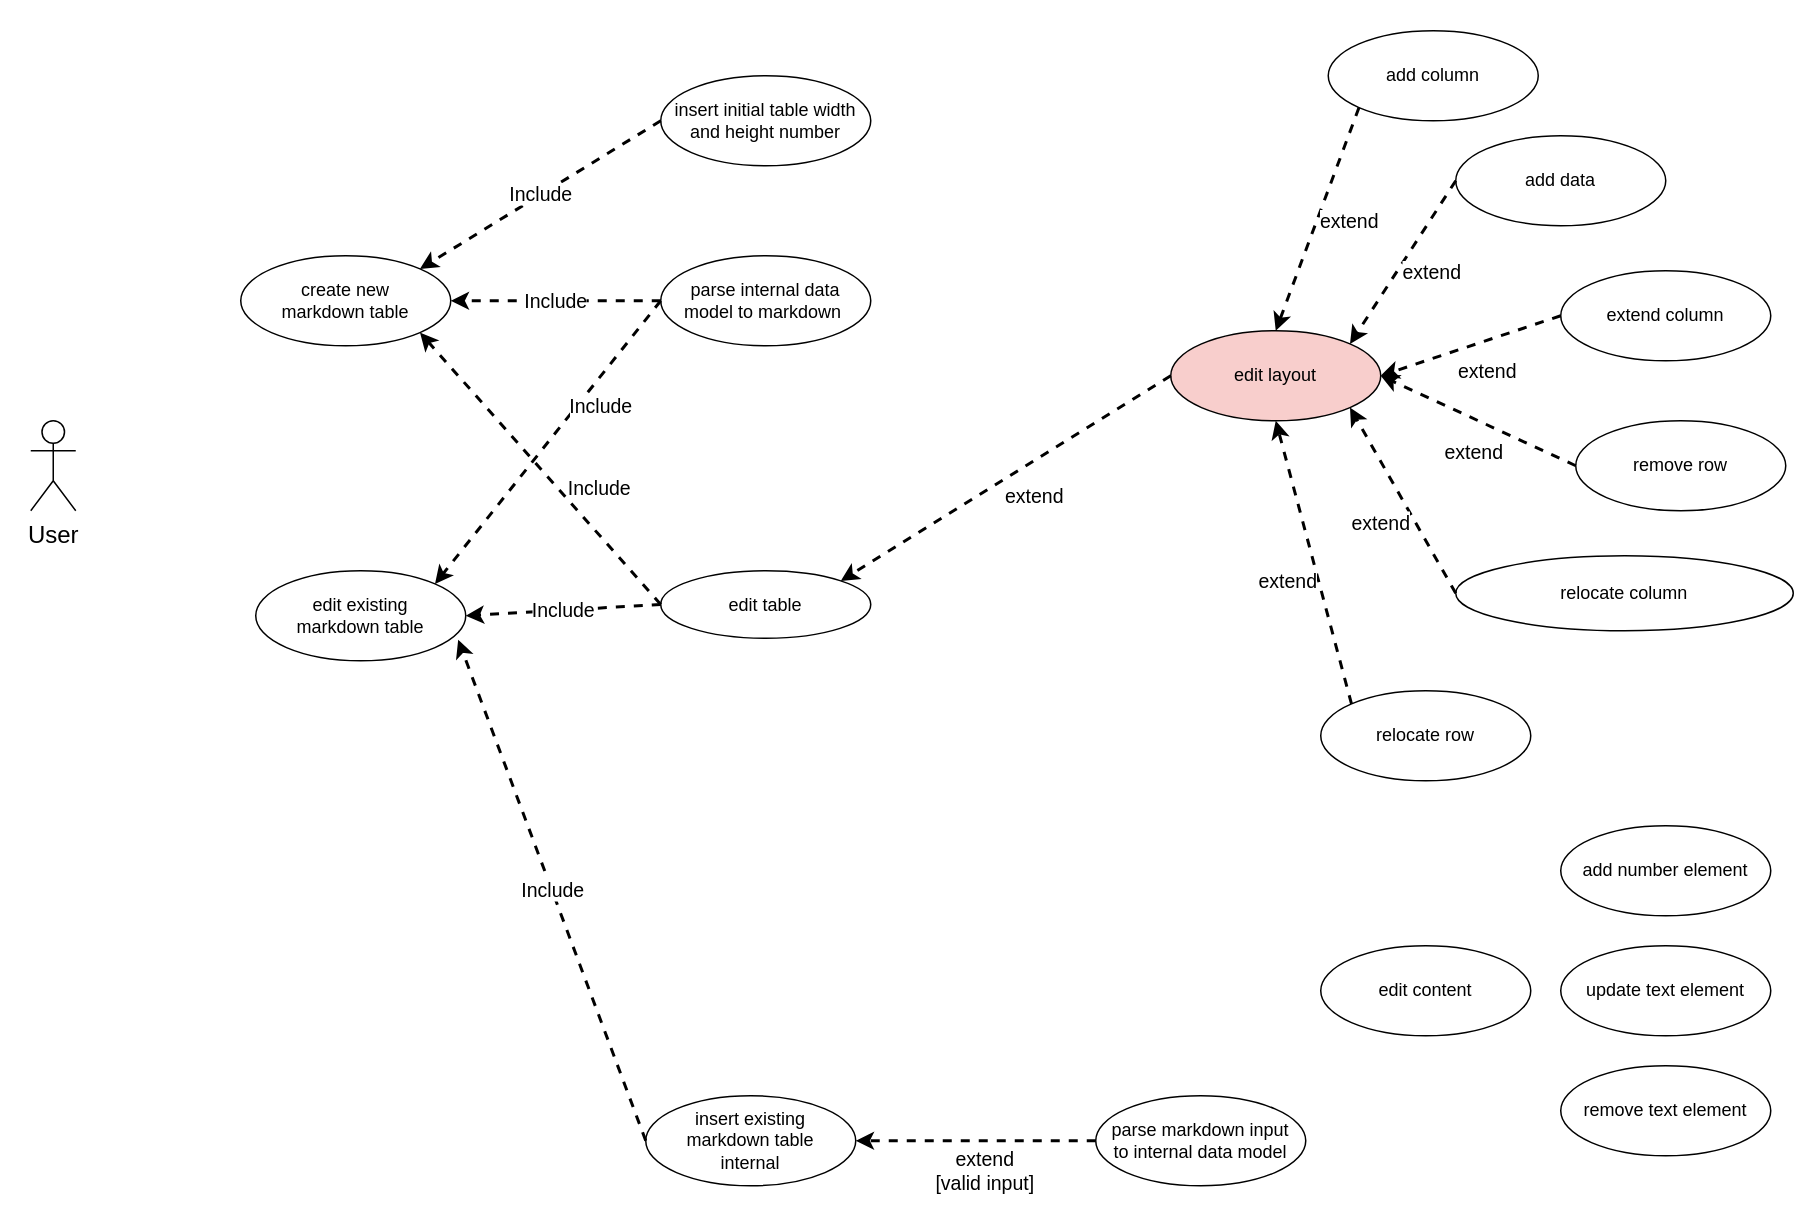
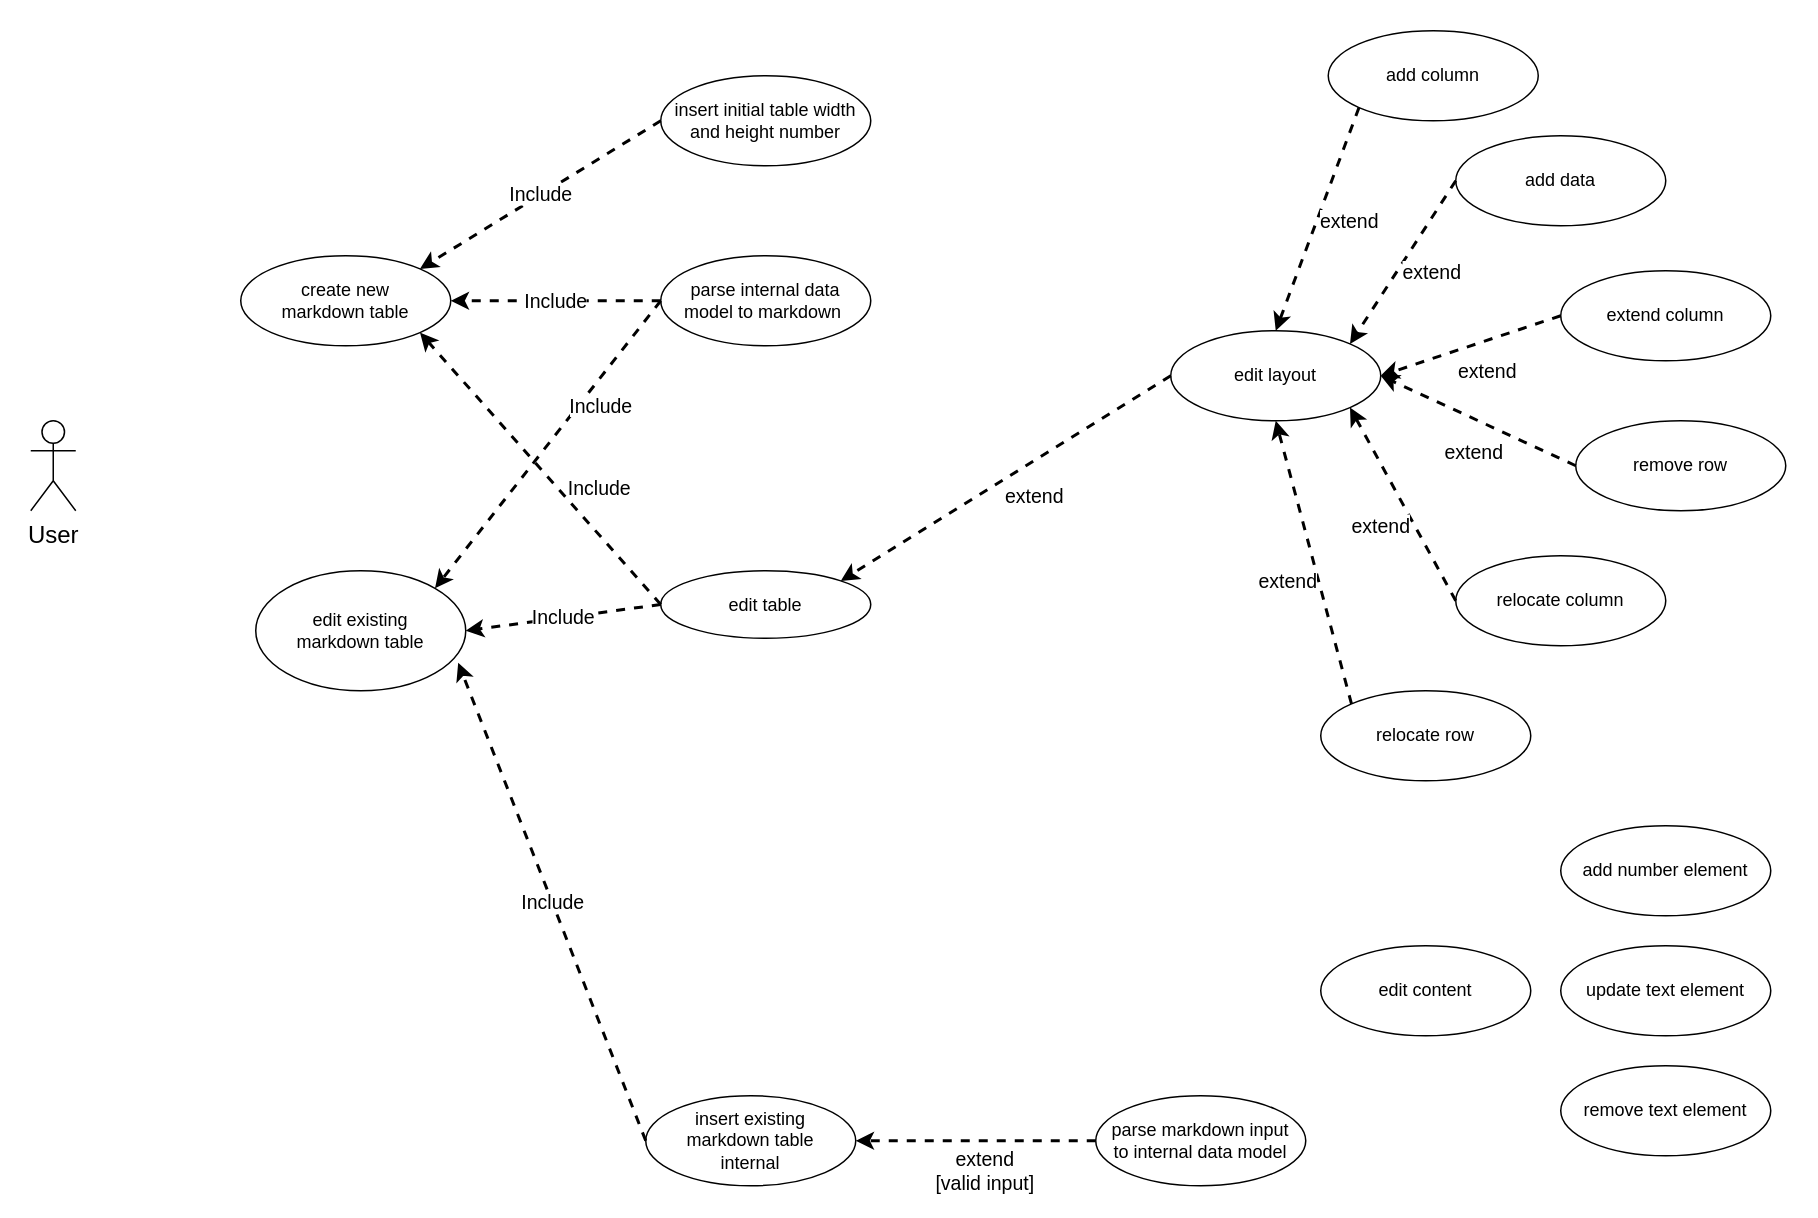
node "edit layout": fillcolor #f8cecc -> #ffffff
node "relocate column": size 338x75 -> 210x90
node "edit existing markdown table": size 210x90 -> 210x120
